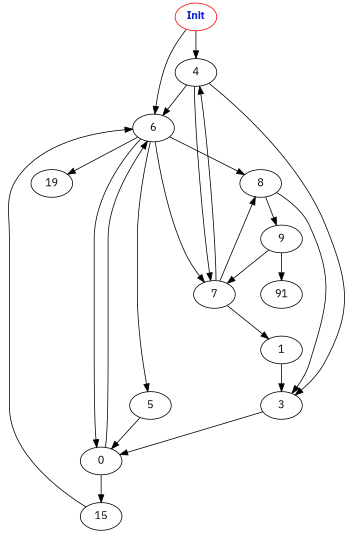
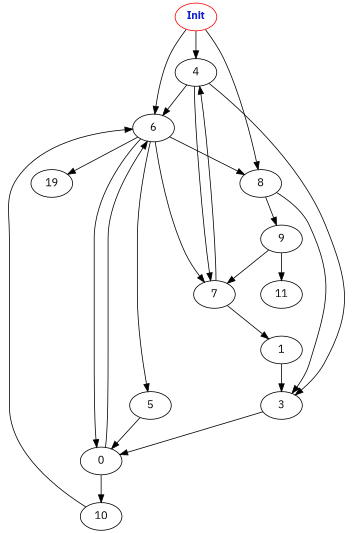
edge "7" -> "8": now "Init" -> "8"
node "91": label "91" -> "11"
node "15": label "15" -> "10"
